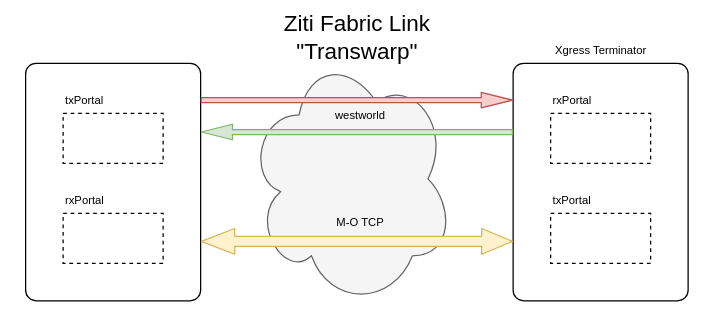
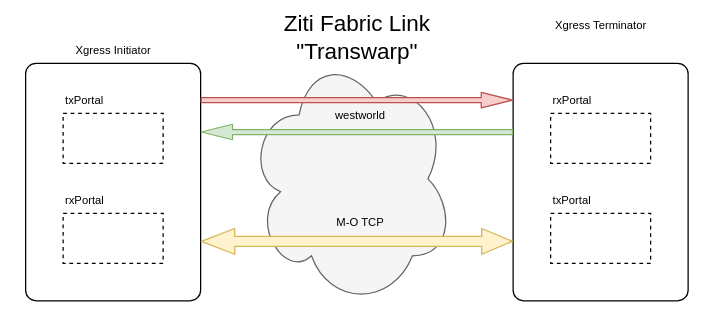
node "Xgress Initiator": added
node "Xgress Terminator": moved (601, 51) -> (601, 26)
